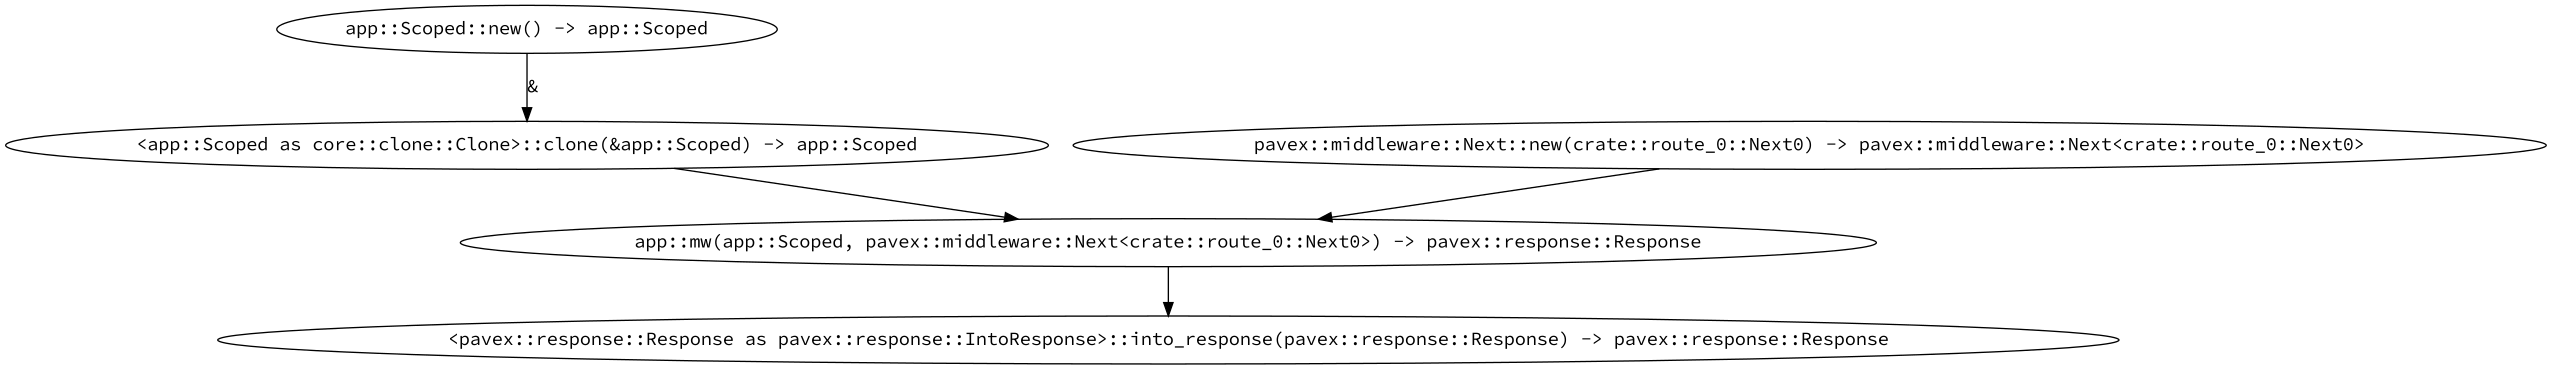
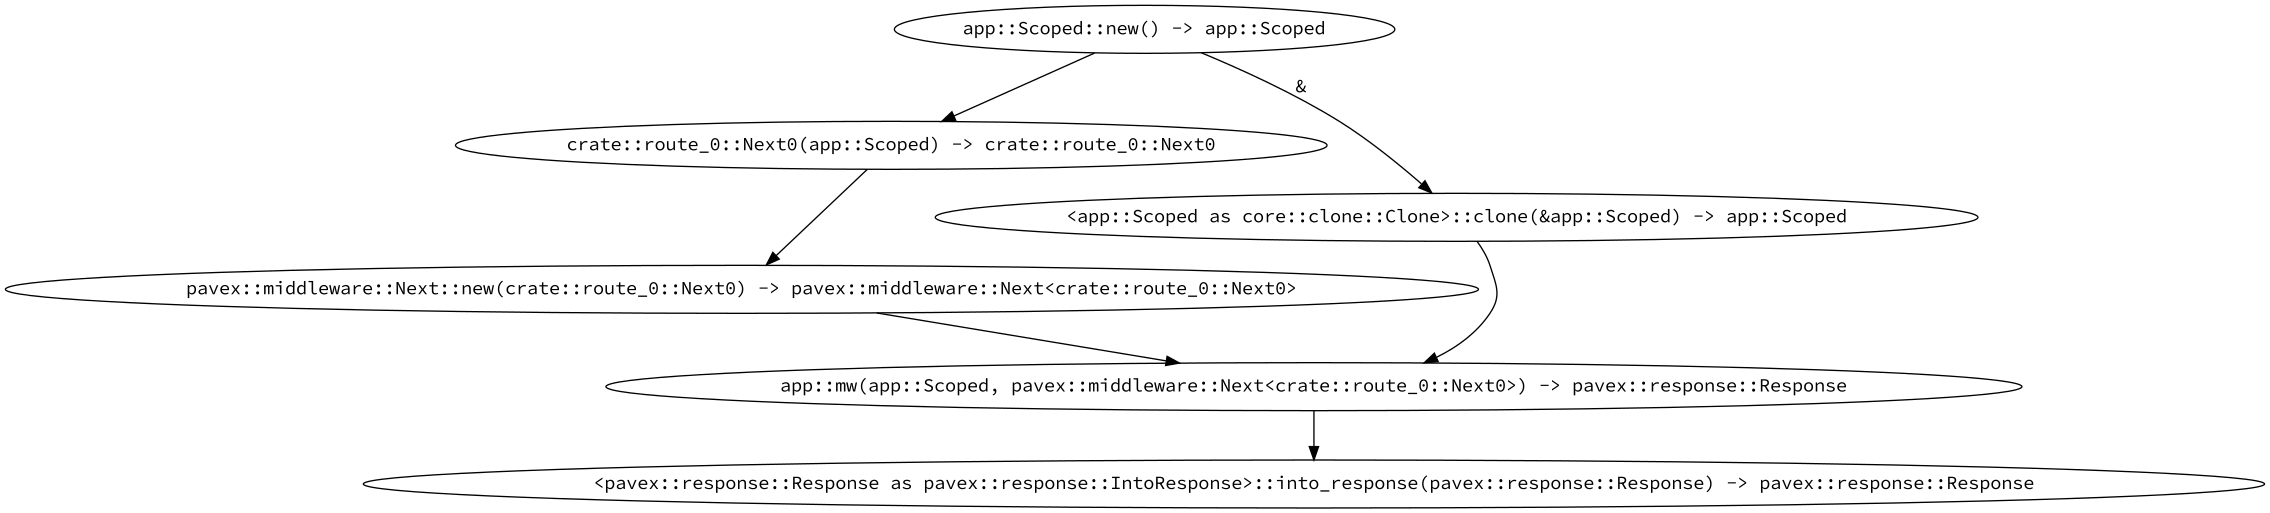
node "crate::route_0::Next0(app::Scoped) -> crate::route_0::Next0": added
